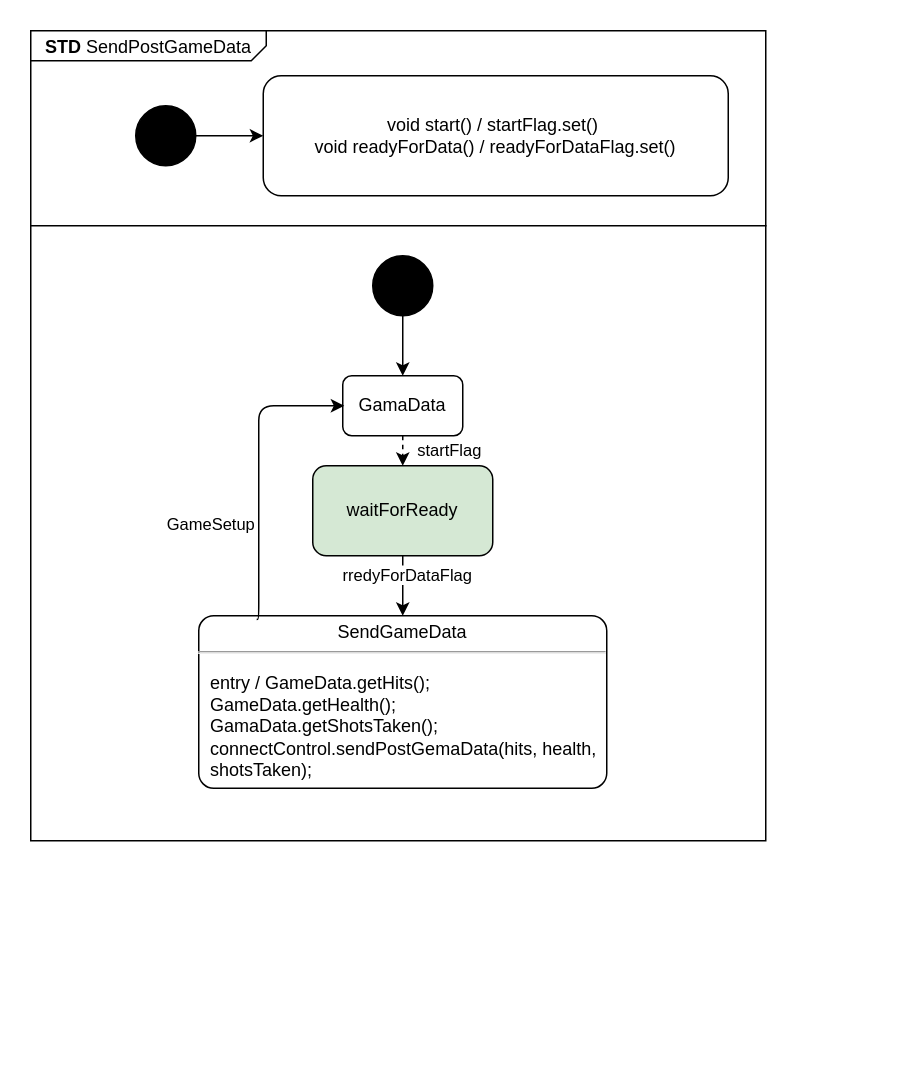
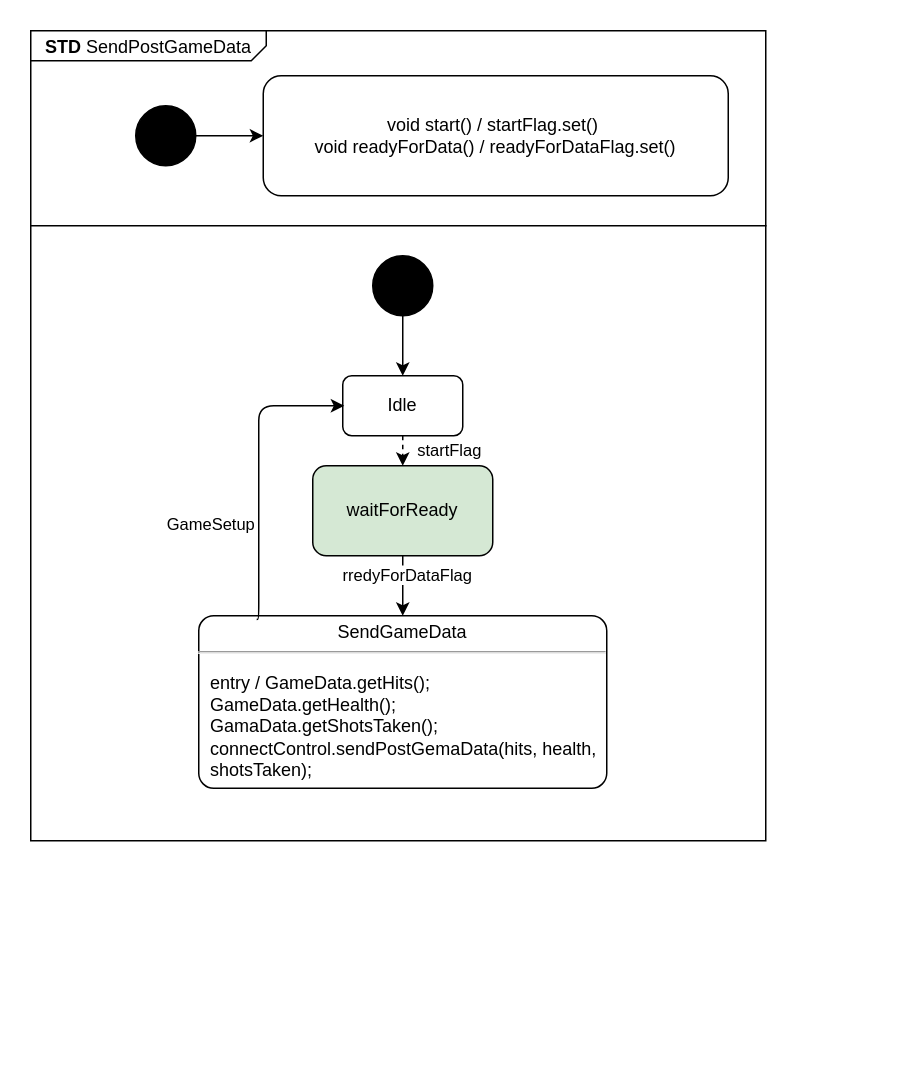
node "GamaData": label "GamaData" -> "Idle"
